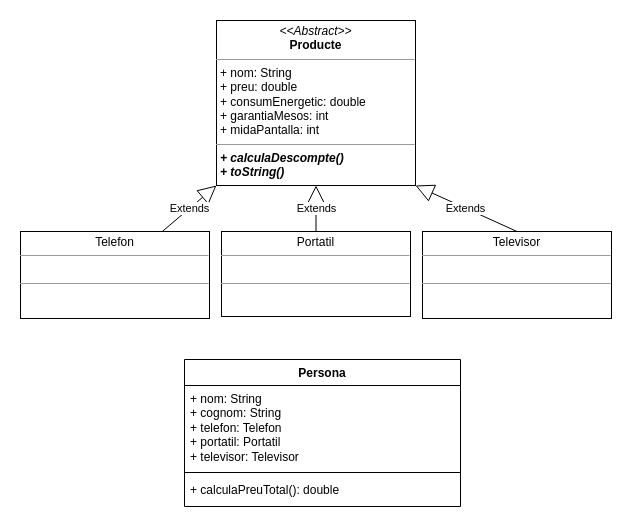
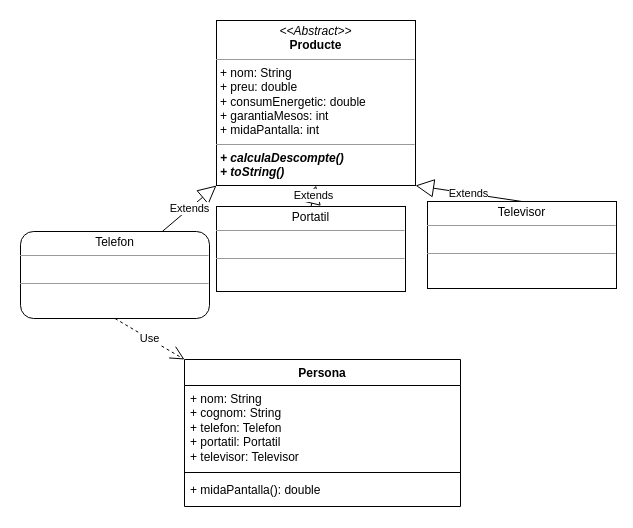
node "Portatil": moved (316, 274) -> (311, 249)
node "Telefon": shape rectangle -> rounded rectangle
node "Televisor": moved (517, 275) -> (522, 245)
edge "Telefon" -> "Persona": added, label "Use"
node "+ calculaPreuTotal(): double": label "+ calculaPreuTotal(): double" -> "+ midaPantalla(): double"
